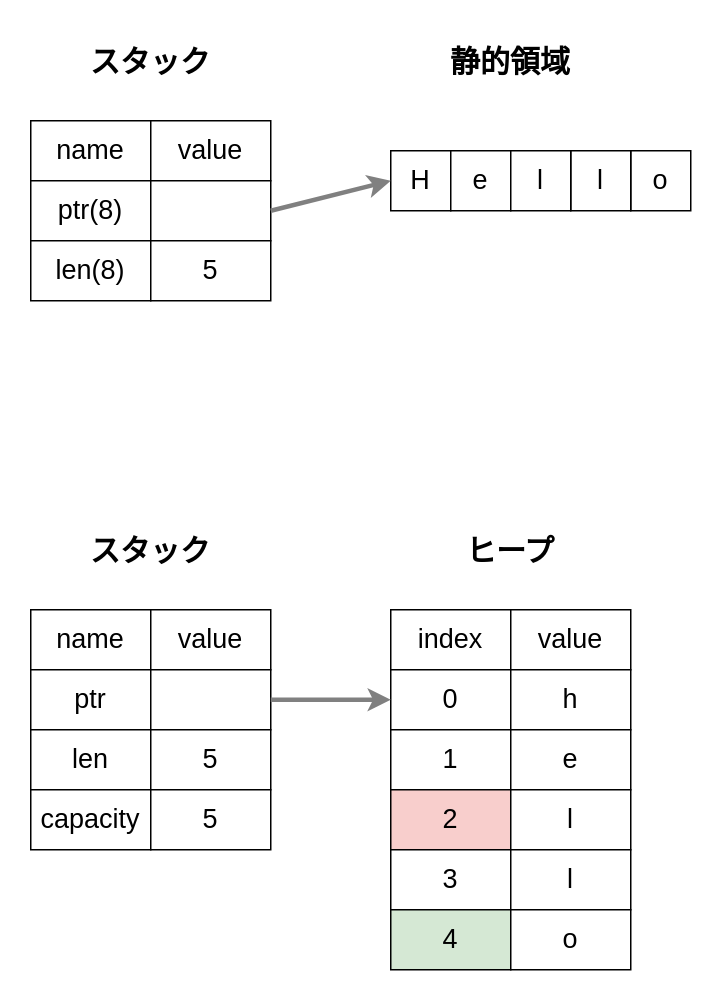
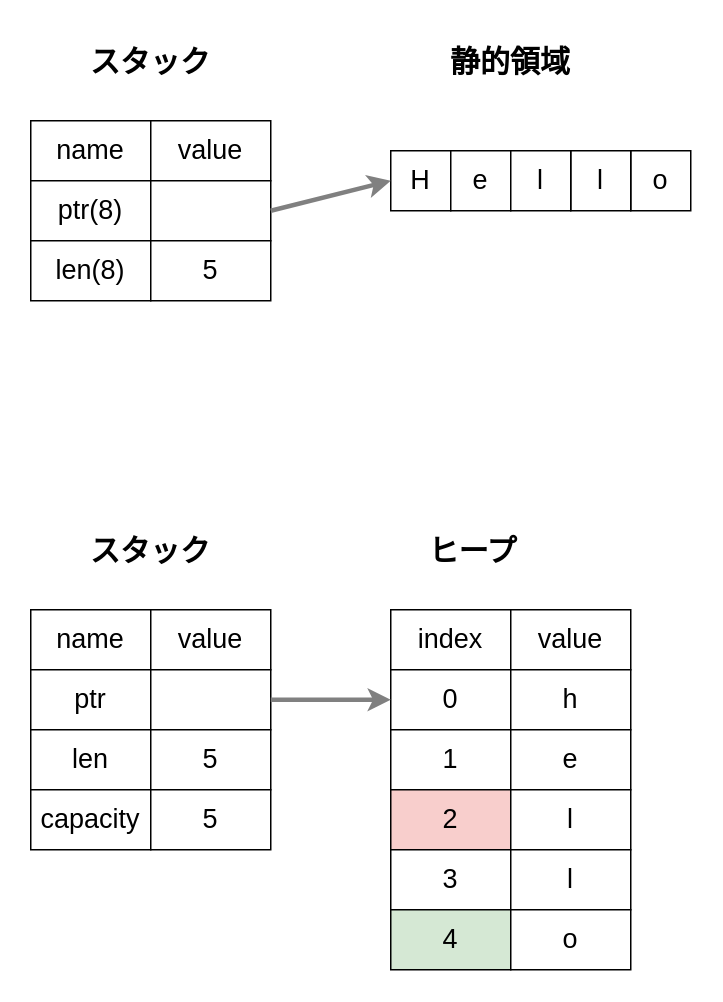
node "ヒープ": moved (511, 550) -> (473, 550)
